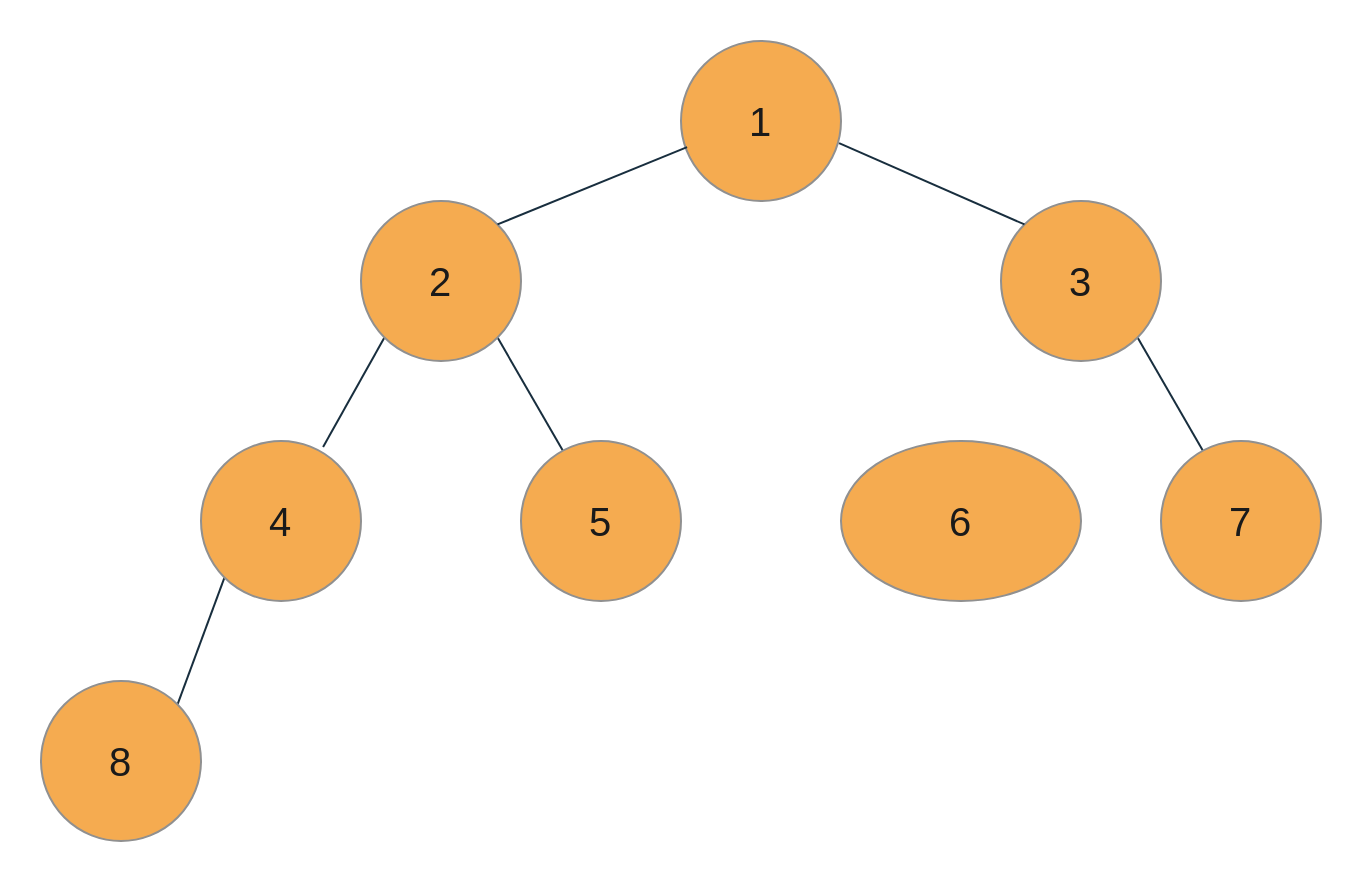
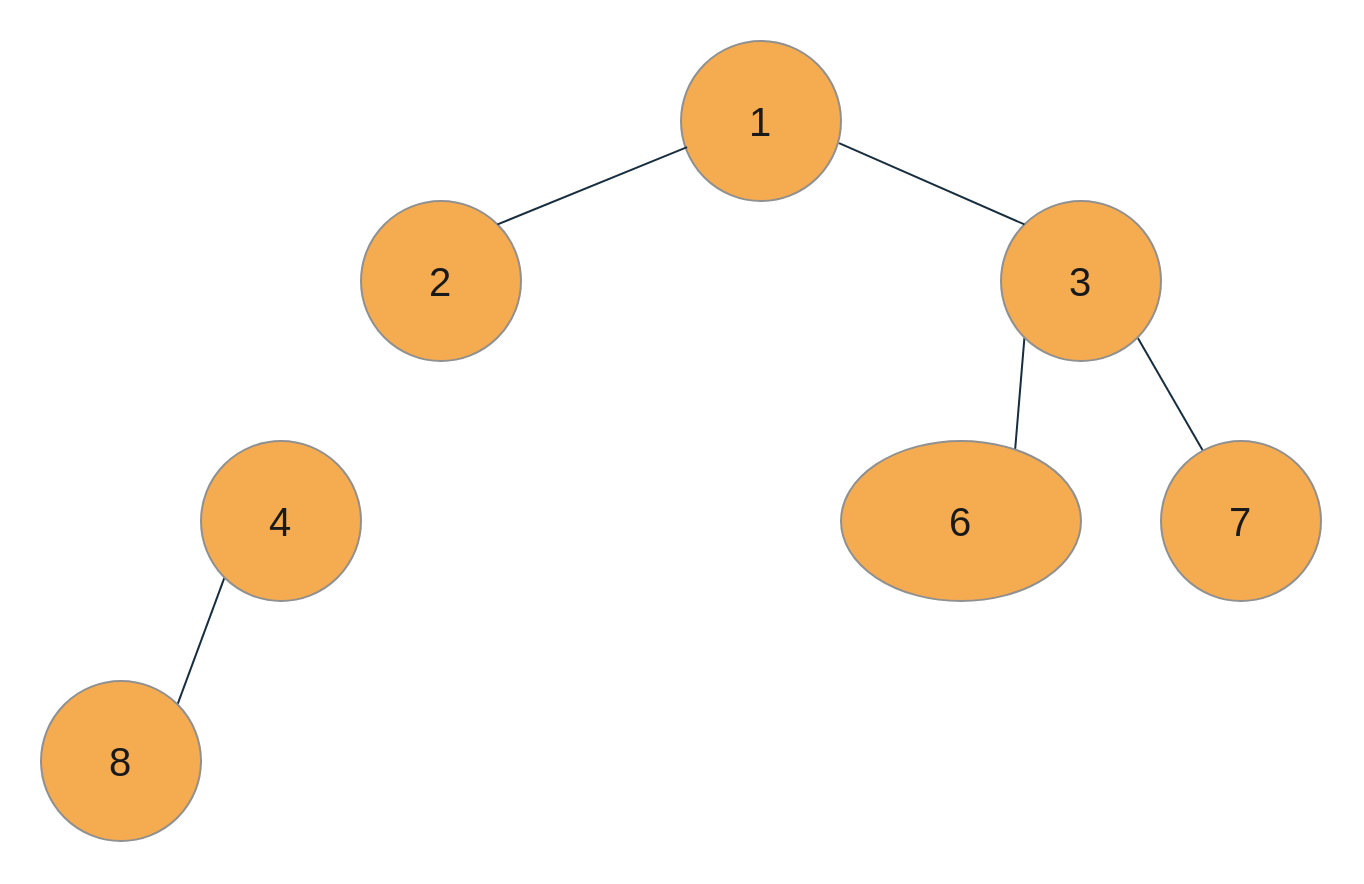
edge "2" -- "4": removed
edge "2" -- "5": removed
edge "3" -- "6": added
node "5": removed
